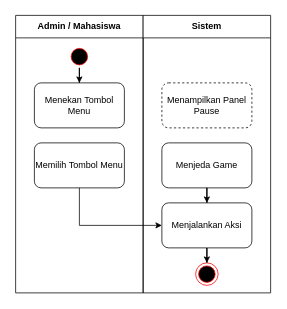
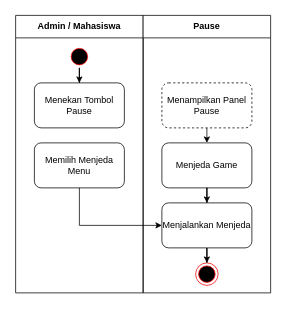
node "Sistem": label "Sistem" -> "Pause"
node "Menekan Tombol Menu": label "Menekan Tombol Menu" -> "Menekan Tombol Pause"
edge "Menampilkan Panel Pause" -> "Menjeda Game": added
node "Memilih Tombol Menu": label "Memilih Tombol Menu" -> "Memilih Menjeda Menu"
node "Menjalankan Aksi": label "Menjalankan Aksi" -> "Menjalankan Menjeda"
